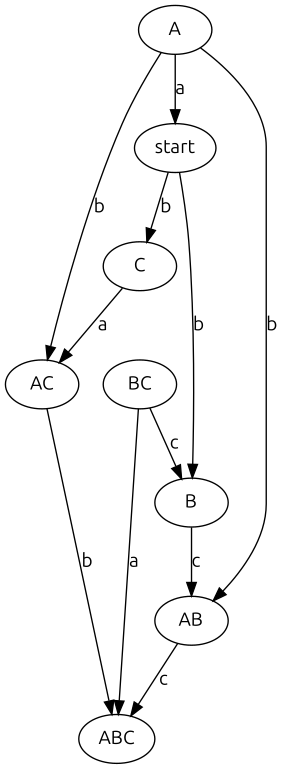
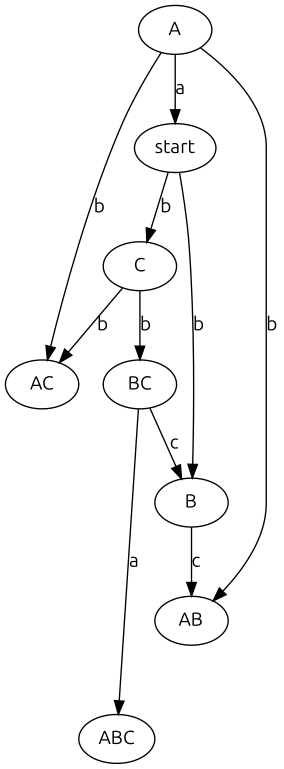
edge "C" -> "BC": added, label "b"
edge "C" -> "AC": label "a" -> "b"
edge "AC" -> "ABC": removed, label "b"
edge "AB" -> "ABC": removed, label "c"
